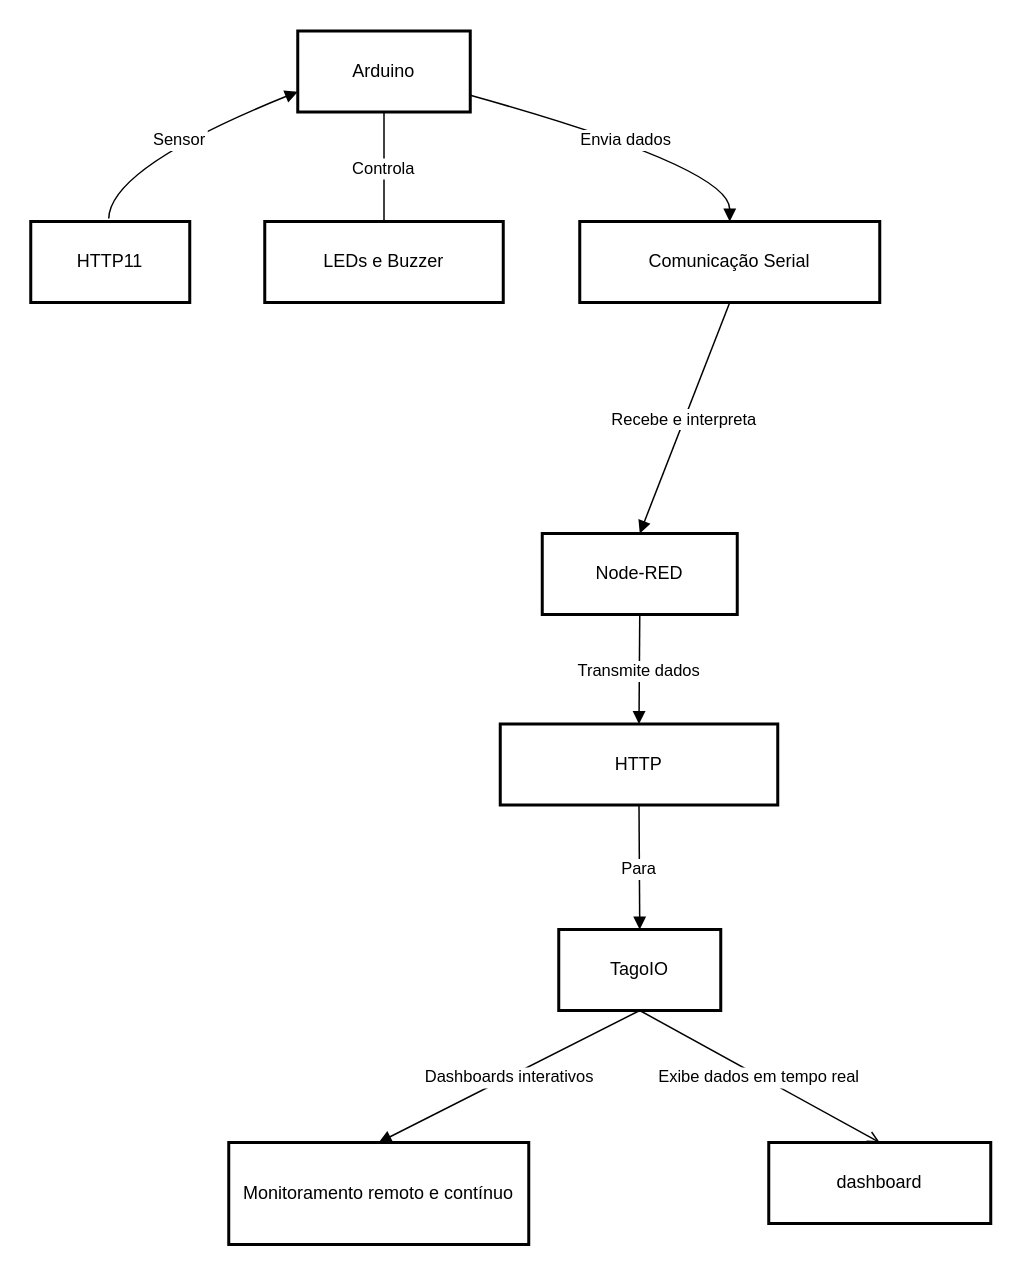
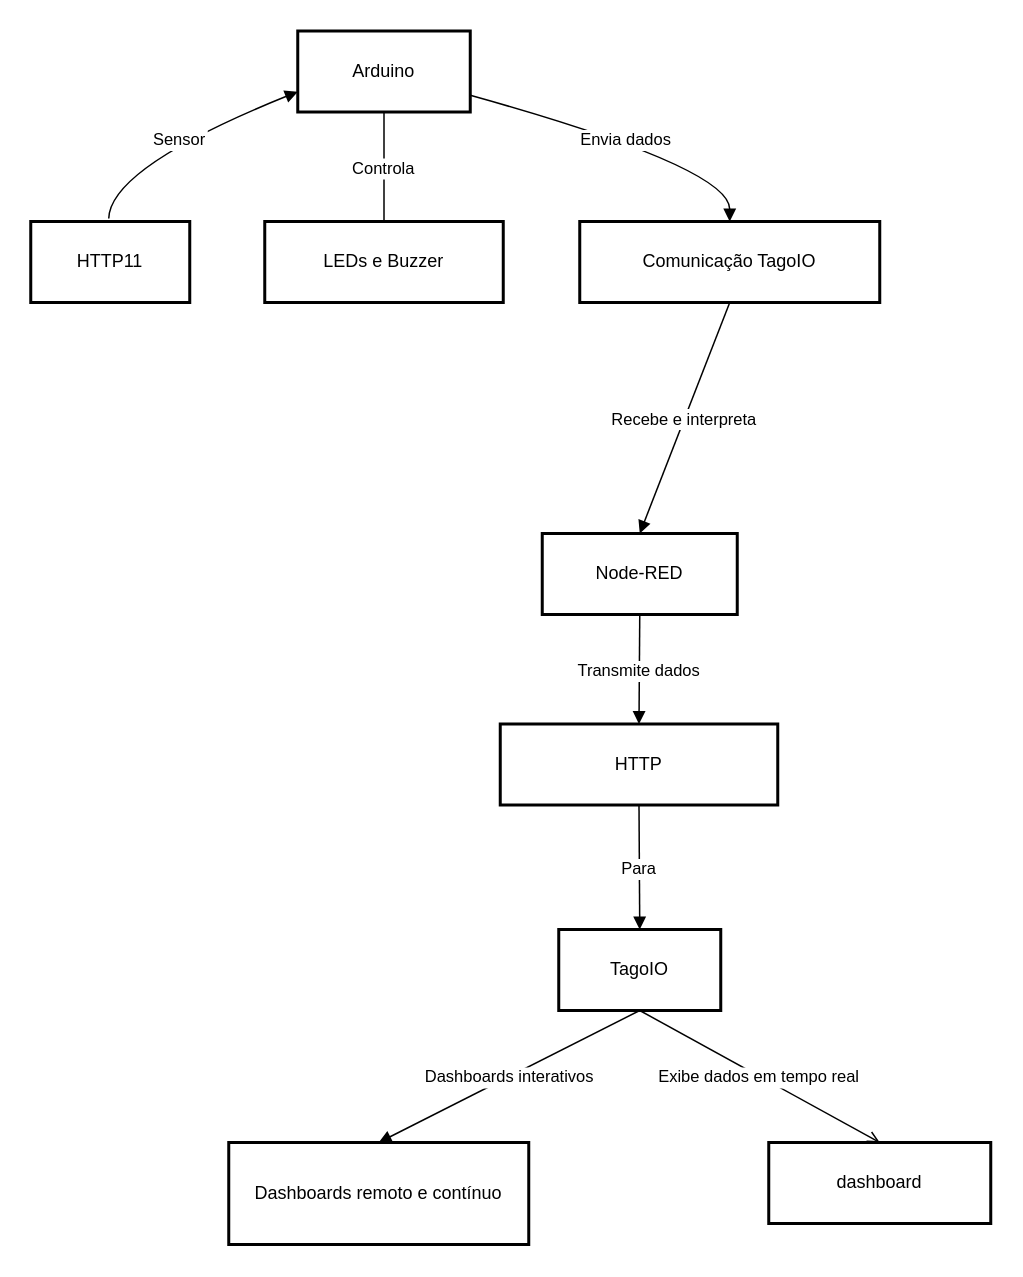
node "Comunicação Serial": label "Comunicação Serial" -> "Comunicação TagoIO"
node "Monitoramento remoto e contínuo": label "Monitoramento remoto e contínuo" -> "Dashboards remoto e contínuo"
